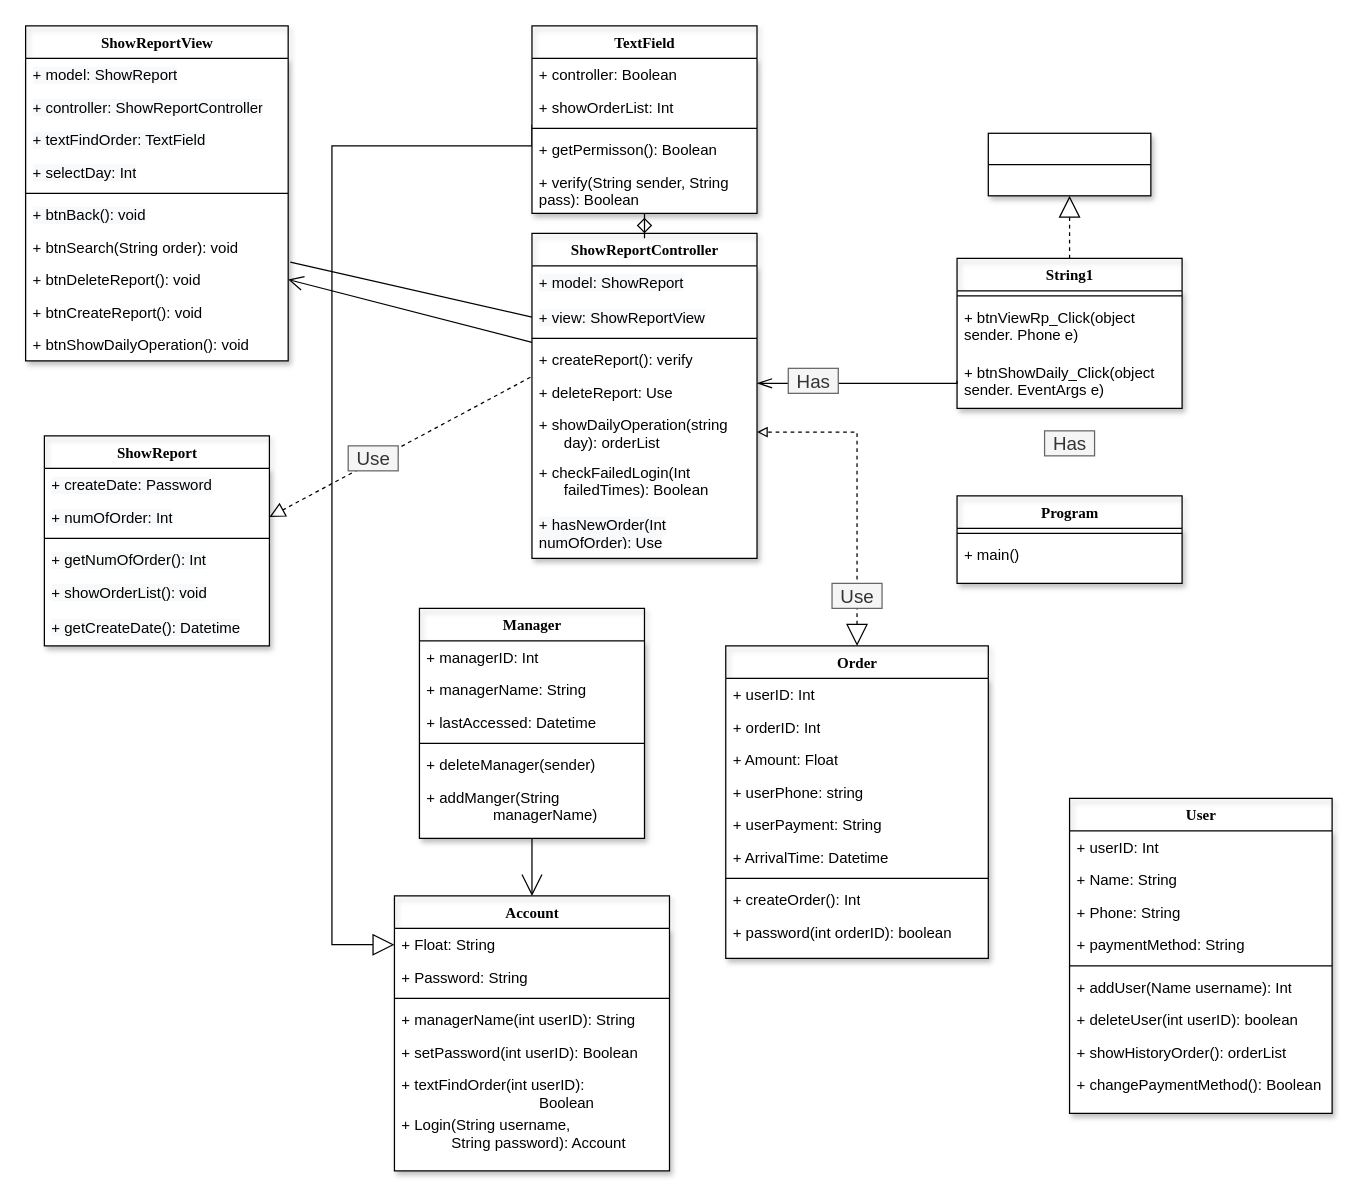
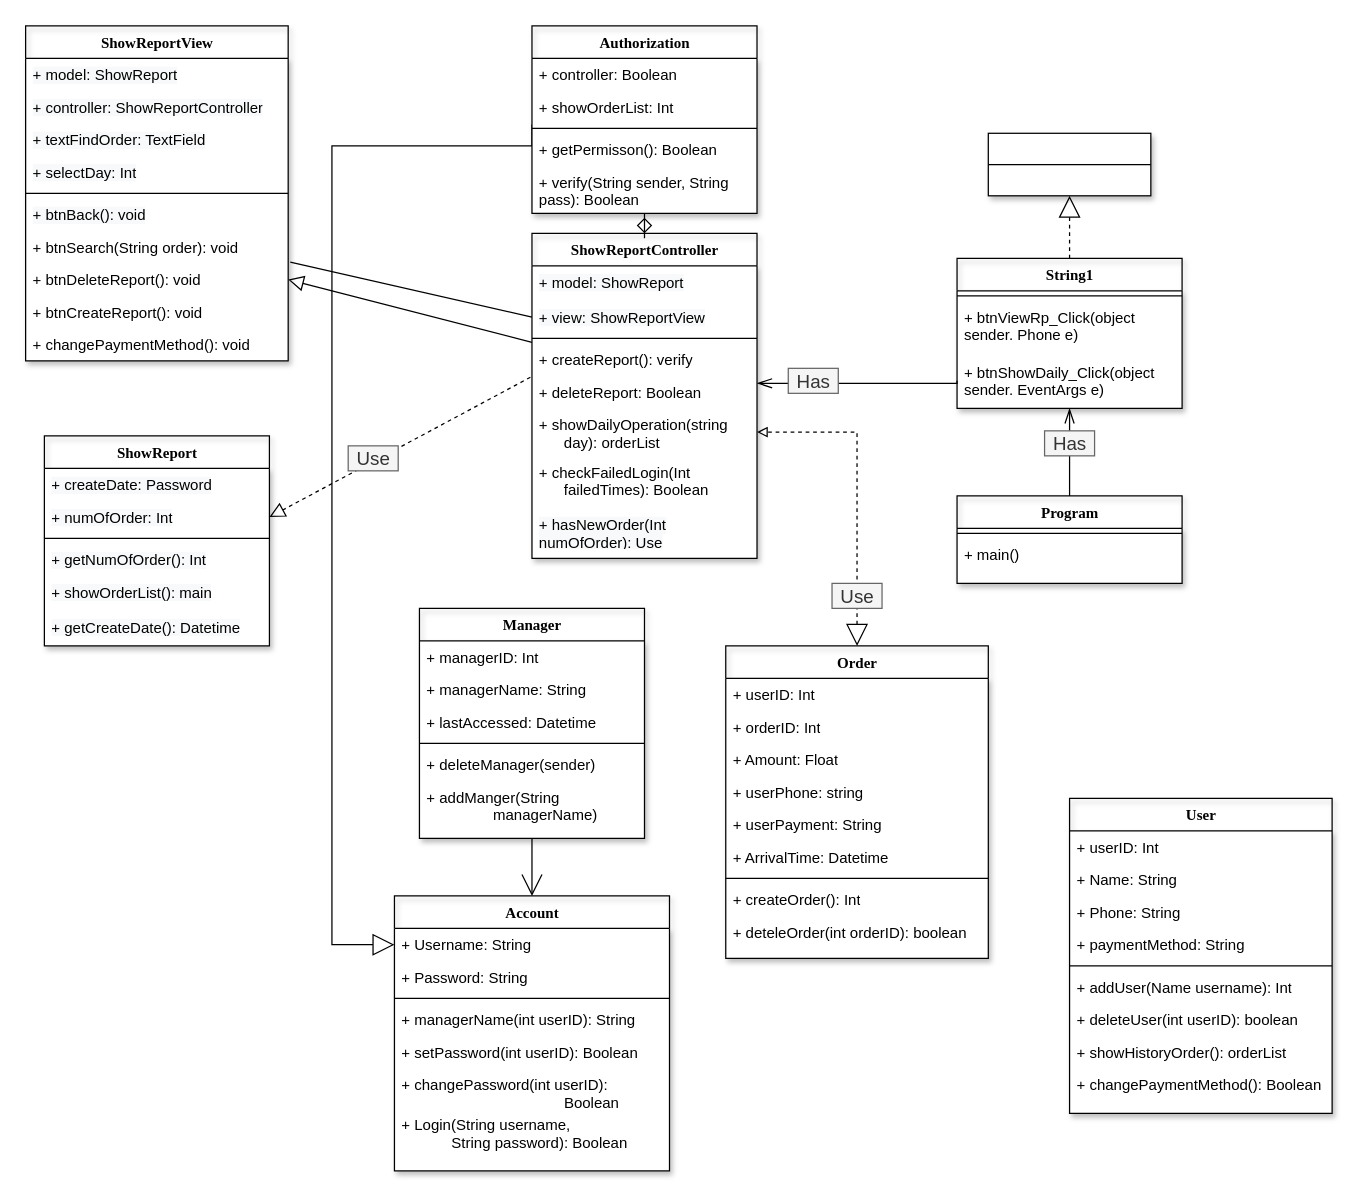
node "TextField": label "TextField" -> "Authorization"
edge "+ createReport(): verify" -> "+ btnDeleteReport(): void": arrowhead open -> block
node "+ btnShowDailyOperation(): void": label "+ btnShowDailyOperation(): void" -> "+ changePaymentMethod(): void"
node "+ deleteReport: Use": label "+ deleteReport: Use" -> "+ deleteReport: Boolean"
edge "Program" -> "String1": added
node "+ showOrderList(): void": label "+ showOrderList(): void" -> "+ showOrderList(): main"
node "+ password(int orderID): boolean": label "+ password(int orderID): boolean" -> "+ deteleOrder(int orderID): boolean"
node "+ Float: String": label "+ Float: String" -> "+ Username: String"
node "+ textFindOrder(int userID): Boolean": label "+ textFindOrder(int userID): Boolean" -> "+ changePassword(int userID): Boolean"
node "+ Login(String username, String password): Account": label "+ Login(String username, String password): Account" -> "+ Login(String username, String password): Boolean"
